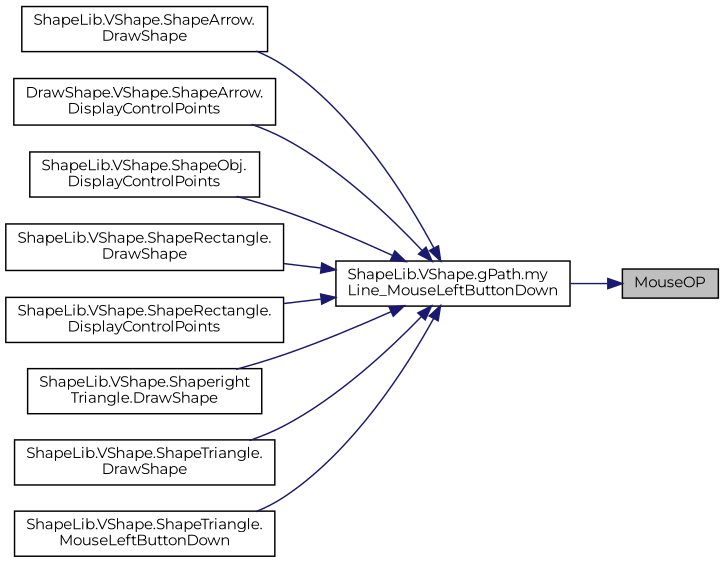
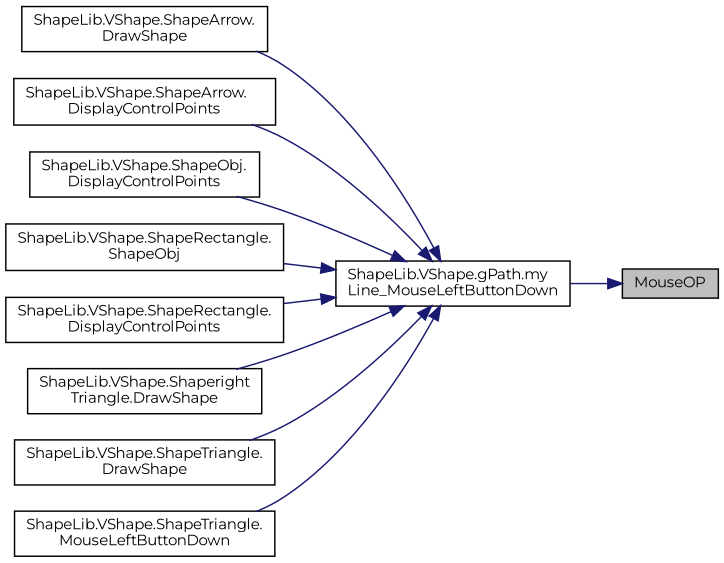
node "DrawShape.VShape.ShapeArrow. DisplayControlPoints": label "DrawShape.VShape.ShapeArrow. DisplayControlPoints" -> "ShapeLib.VShape.ShapeArrow. DisplayControlPoints"
node "ShapeLib.VShape.ShapeRectangle. DrawShape": label "ShapeLib.VShape.ShapeRectangle. DrawShape" -> "ShapeLib.VShape.ShapeRectangle. ShapeObj"
